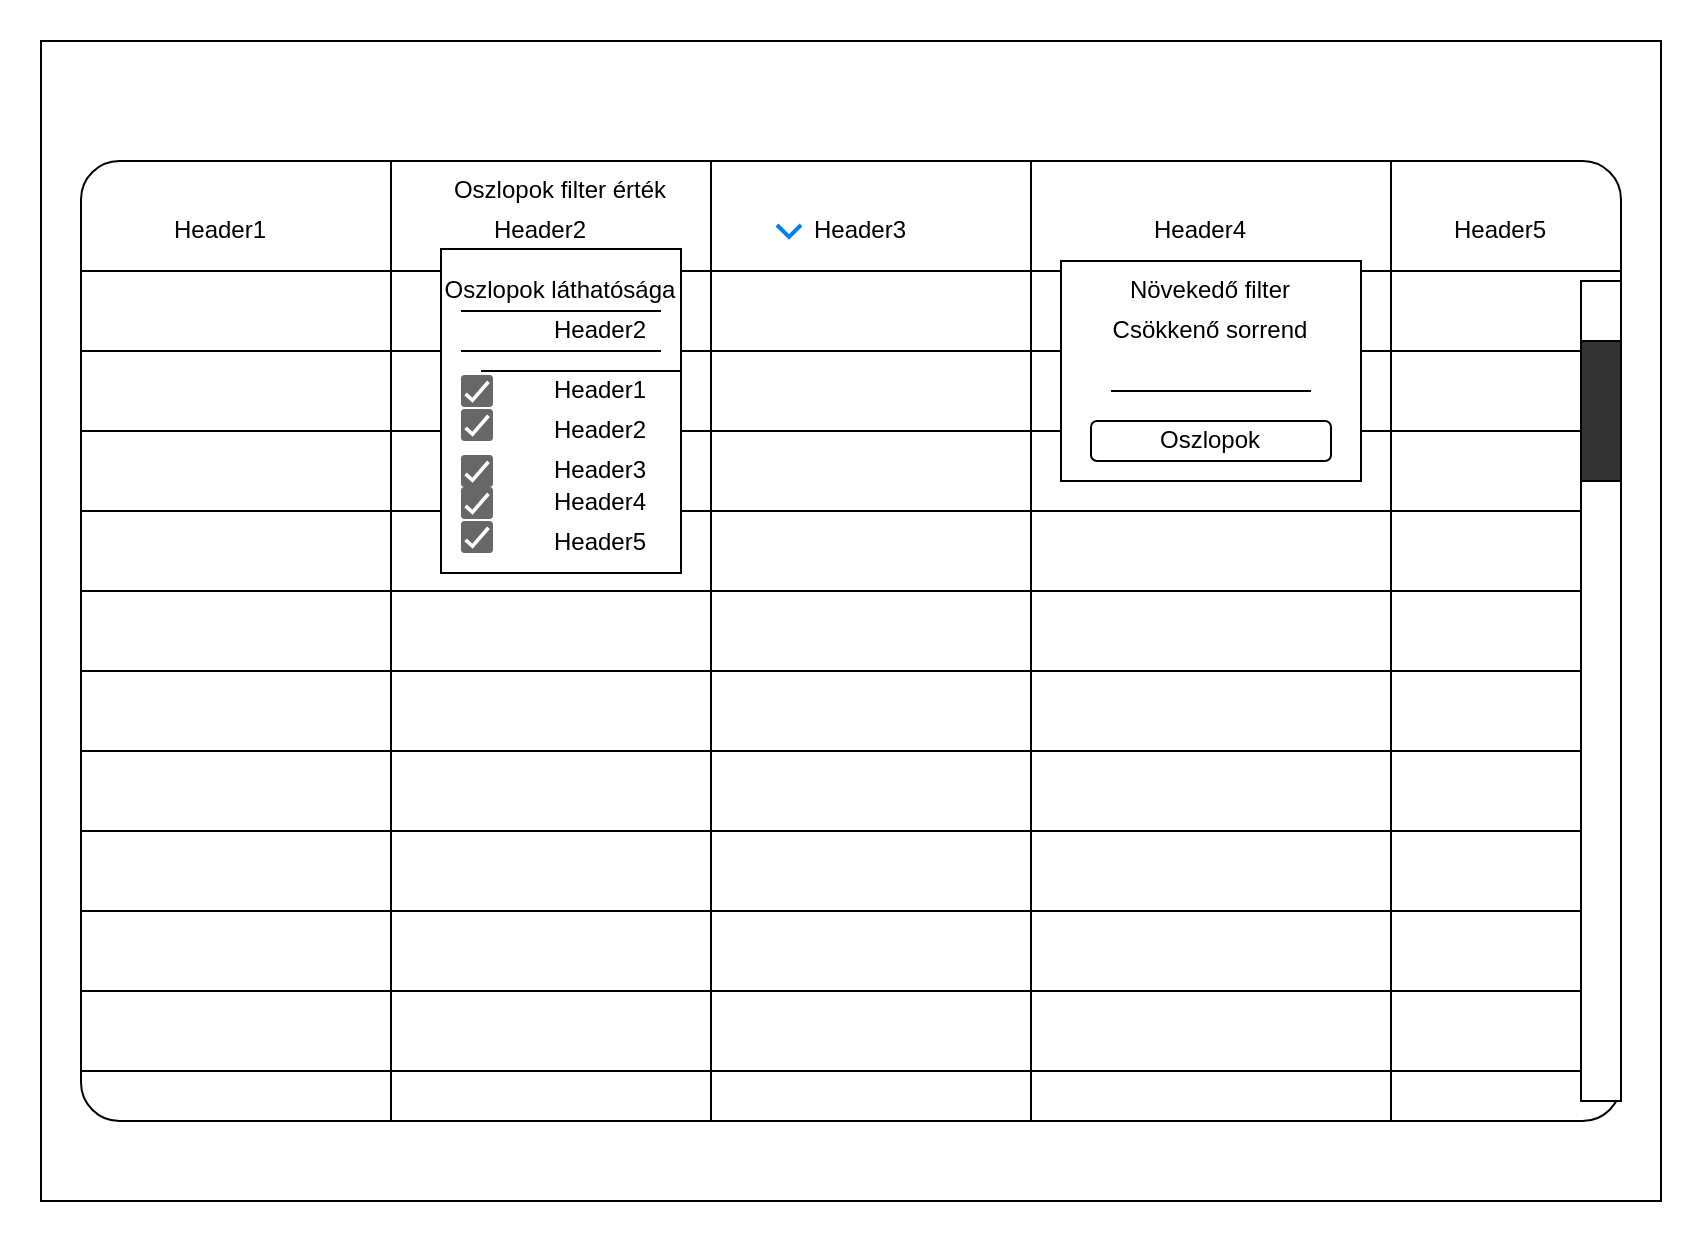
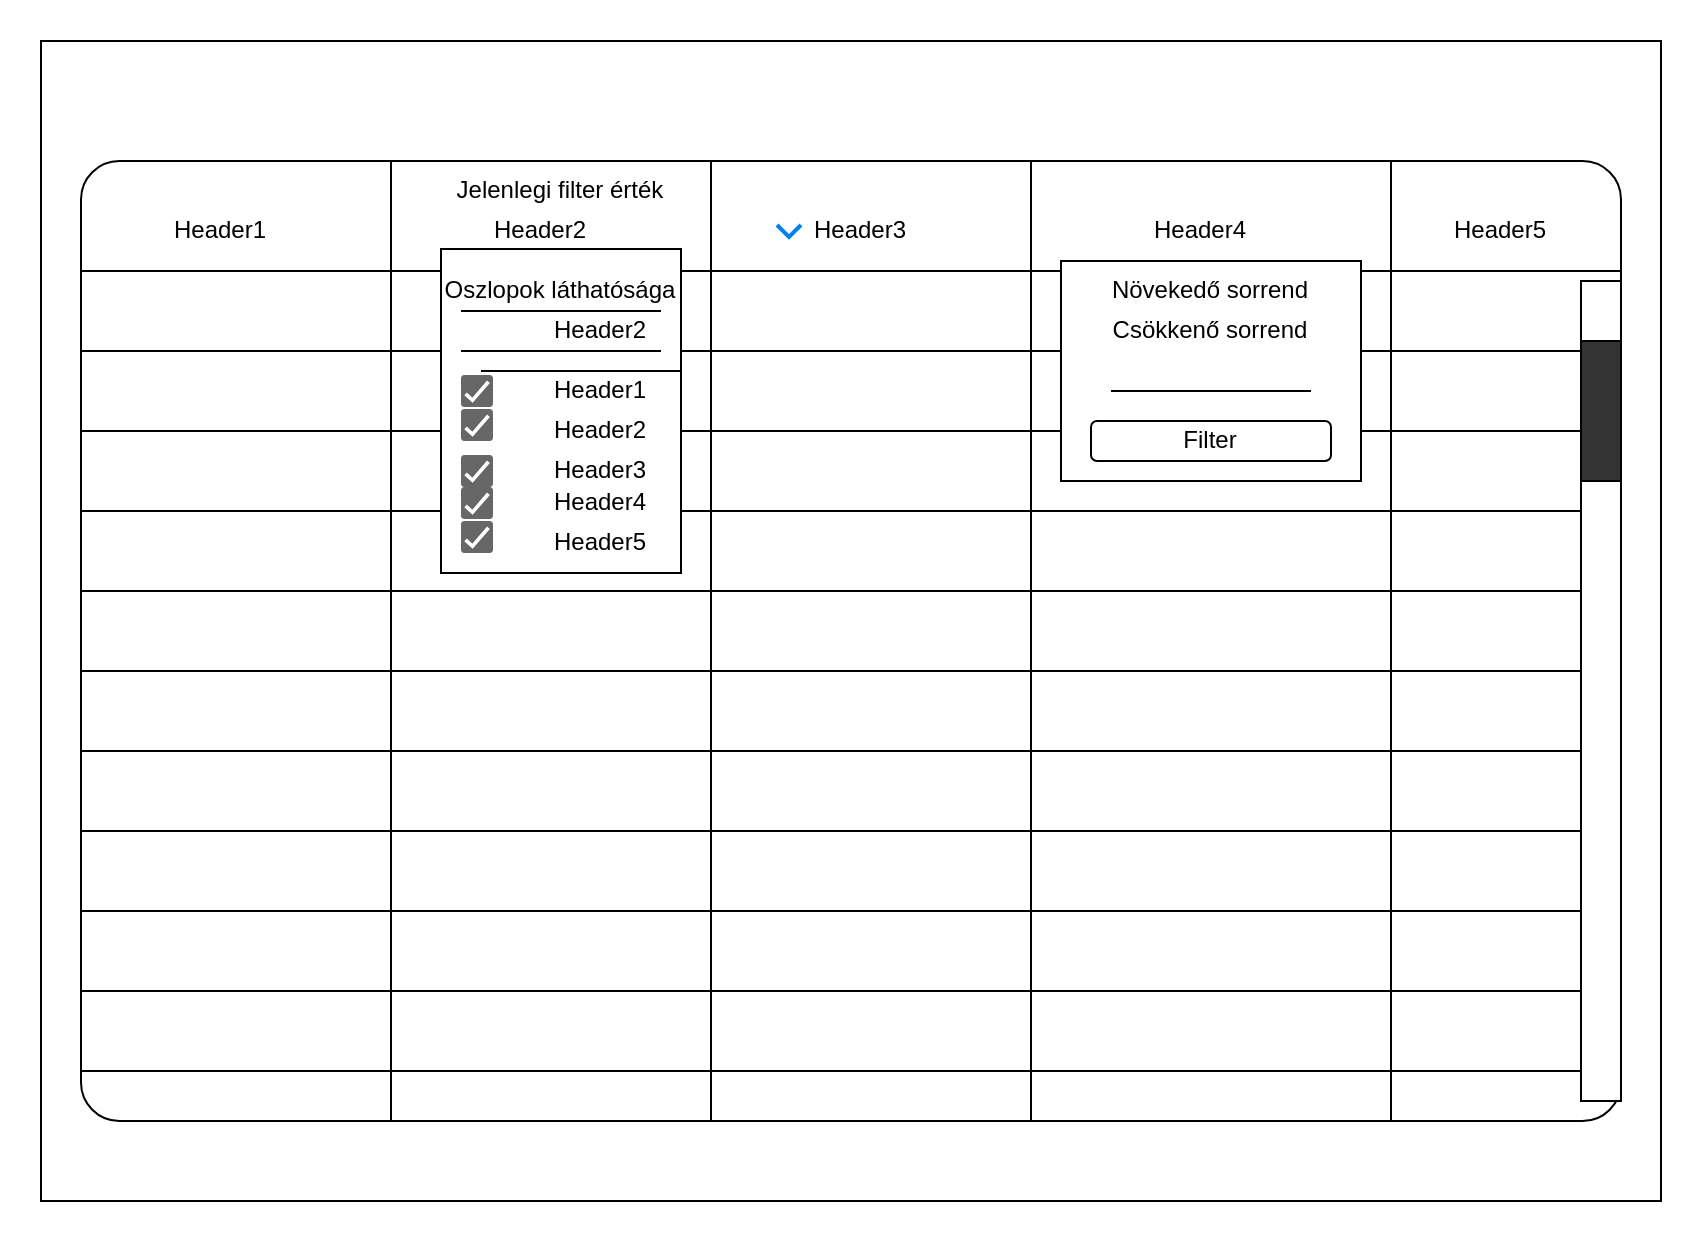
node "Oszlopok filter érték": label "Oszlopok filter érték" -> "Jelenlegi filter érték"
node "Növekedő filter": label "Növekedő filter" -> "Növekedő sorrend"
node "Oszlopok": label "Oszlopok" -> "Filter"
